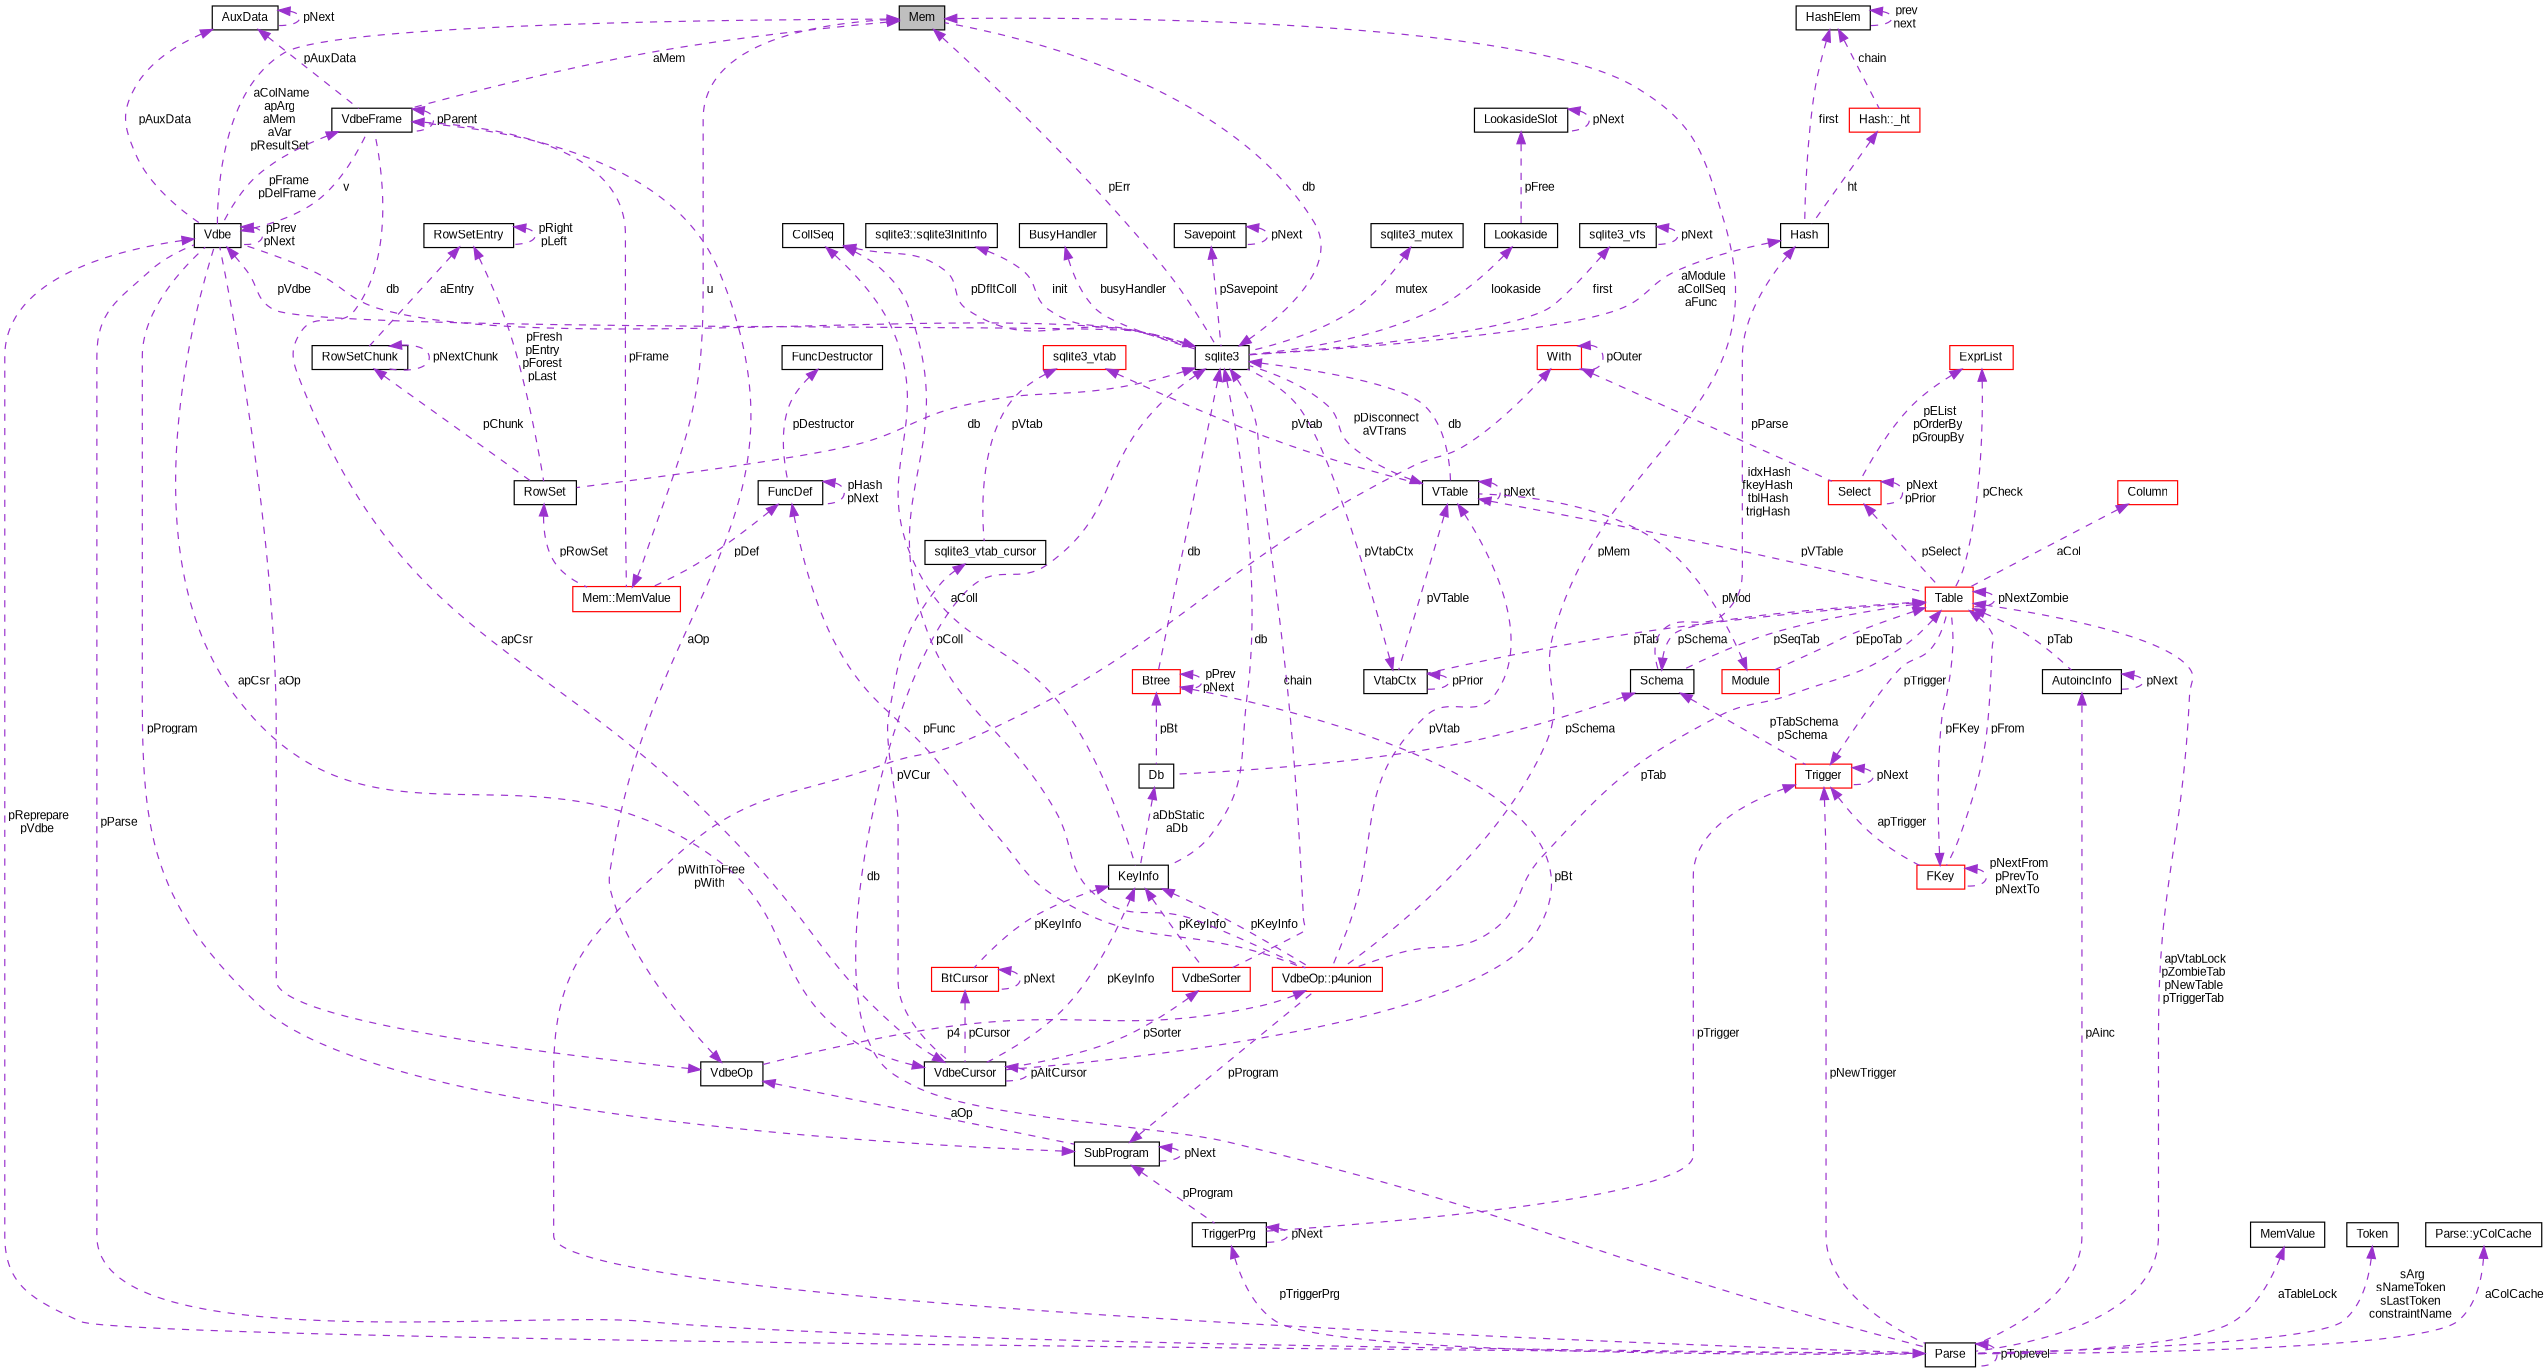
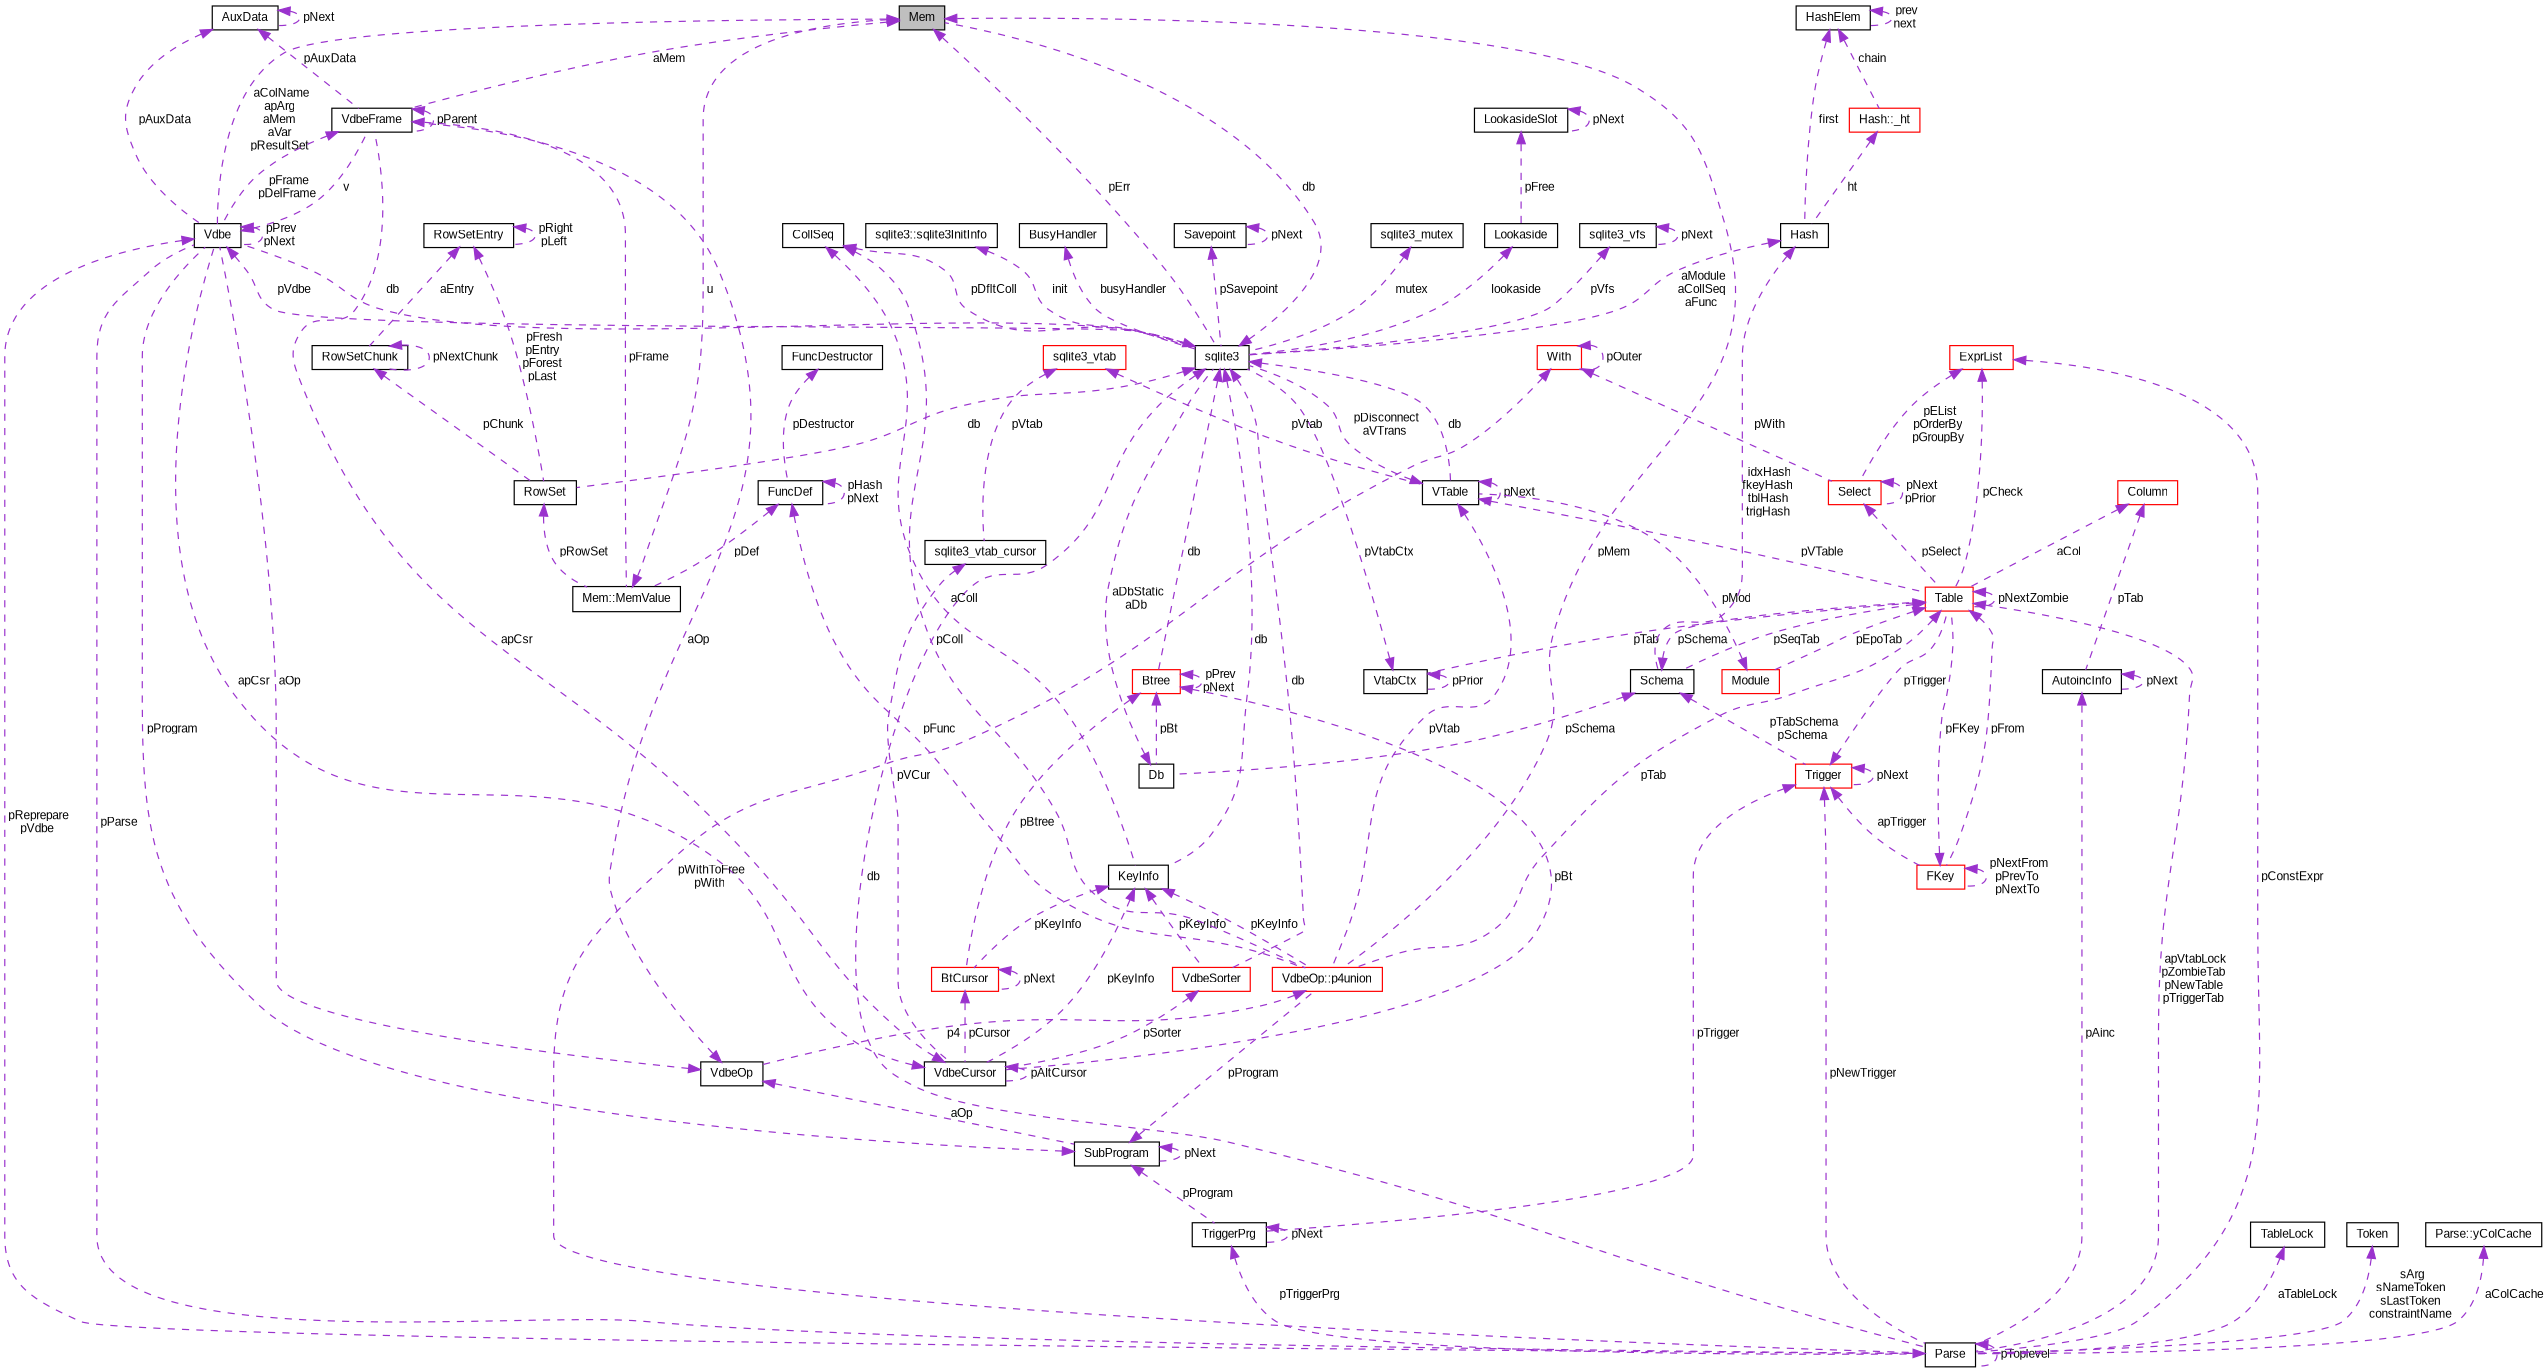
edge "sqlite3" -> "sqlite3_vfs": label " first" -> " pVfs"
edge "Select" -> "With": label " pParse" -> " pWith"
edge "VtabCtx" -> "VTable": removed, label "pVTable"
node "Mem::MemValue": color red -> black
edge "AutoincInfo" -> "Table": now "AutoincInfo" -> "Column"
edge "VdbeSorter" -> "sqlite3": label " chain" -> " db"
edge "BtCursor" -> "Btree": added, label "pBtree"
edge "KeyInfo" -> "Db": now "sqlite3" -> "Db"
edge "Parse" -> "ExprList": added, label "pConstExpr"
node "MemValue": label "MemValue" -> "TableLock"
